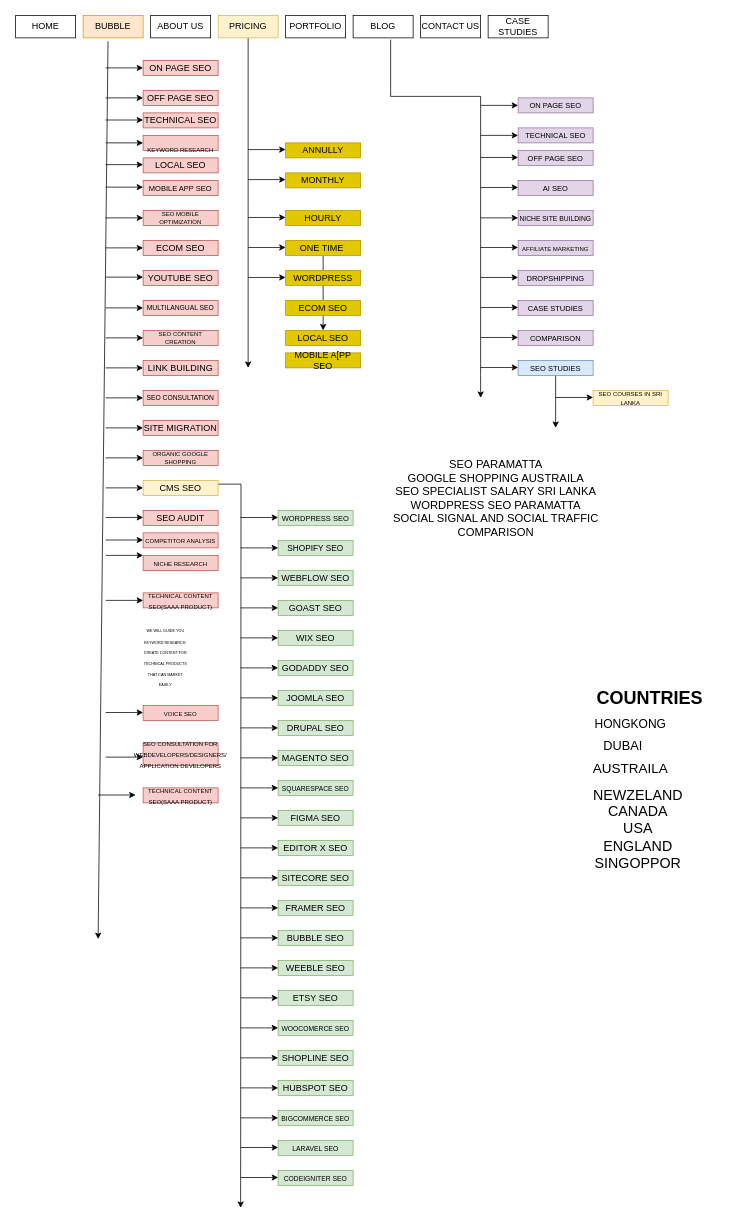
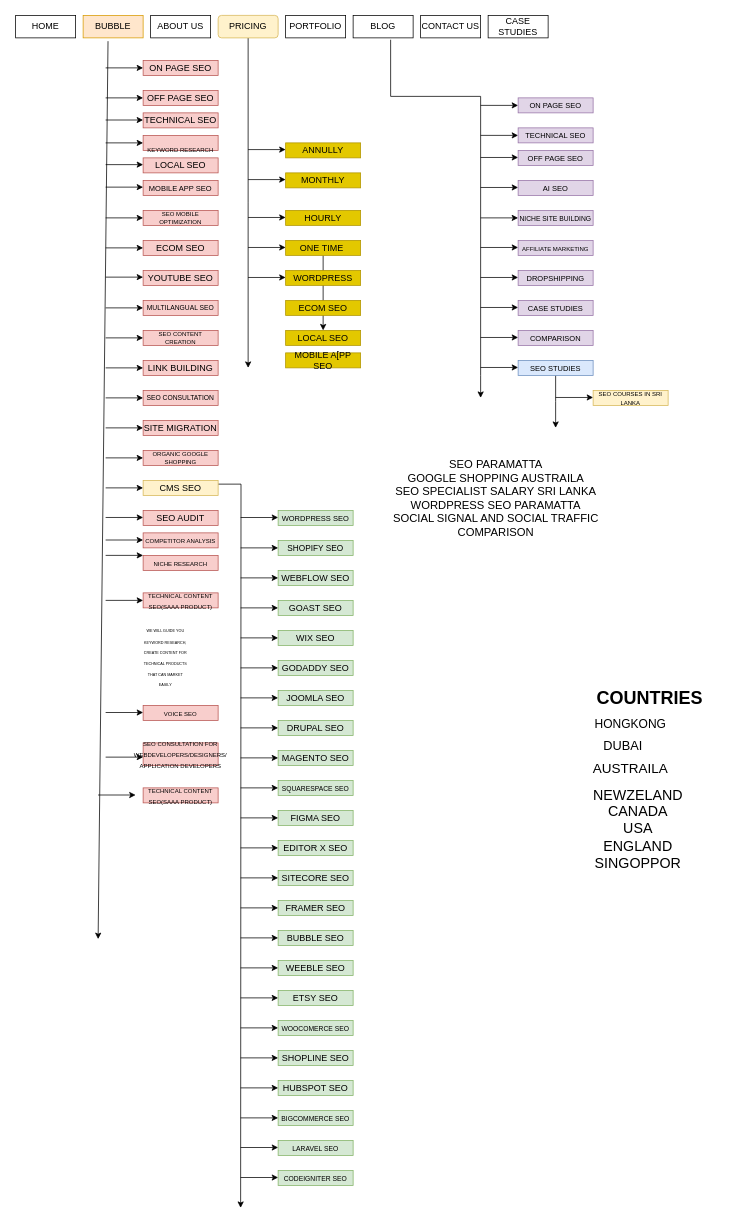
node "PRICING": shape rectangle -> rounded rectangle
